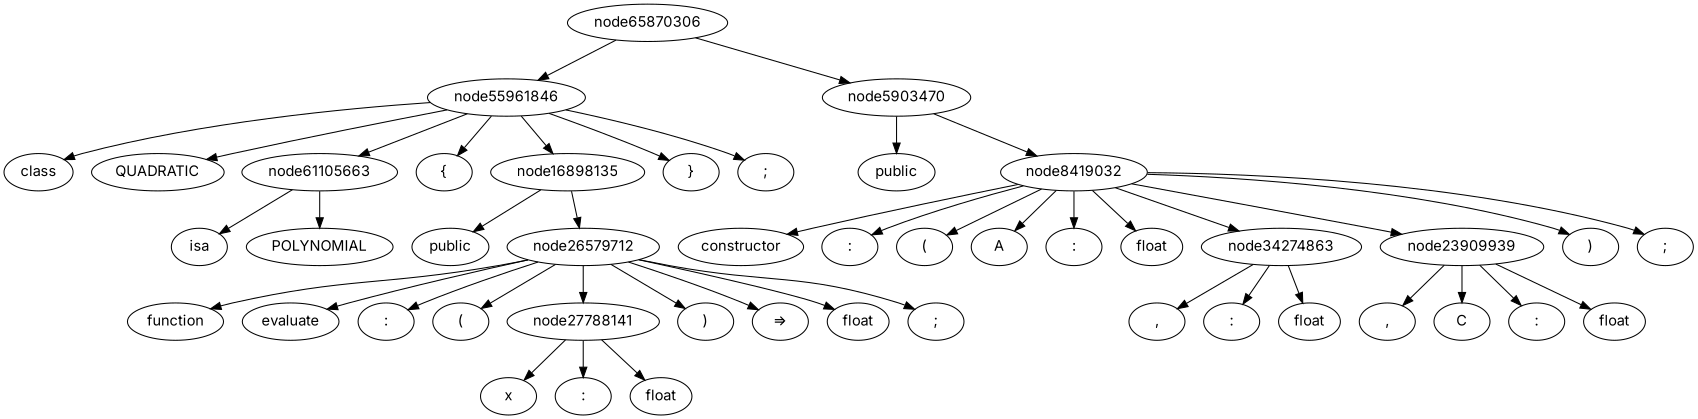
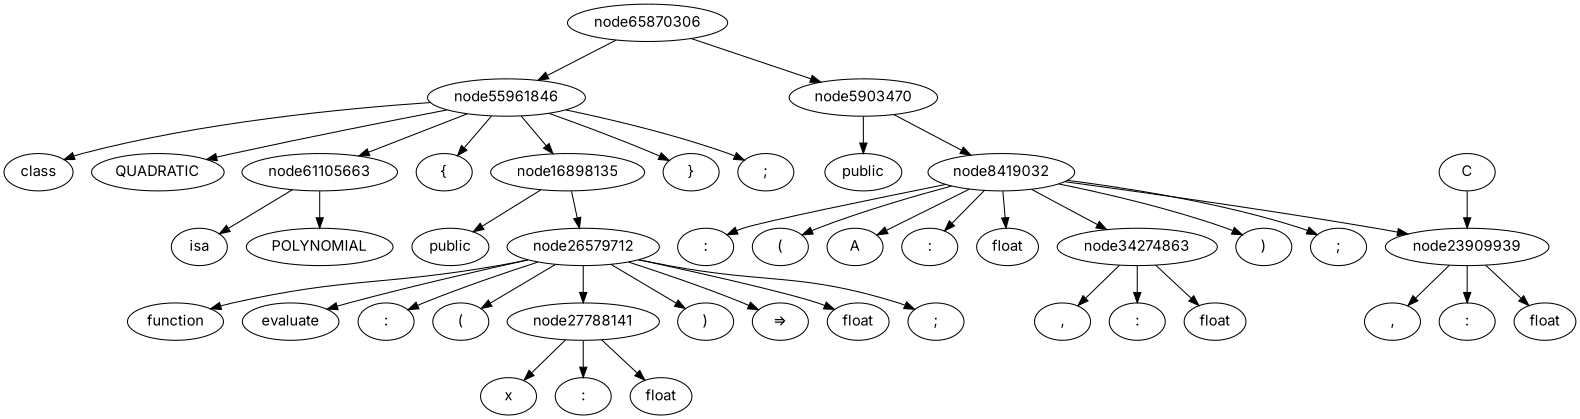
node "constructor": removed
edge "node23909939" -> "C": reversed
